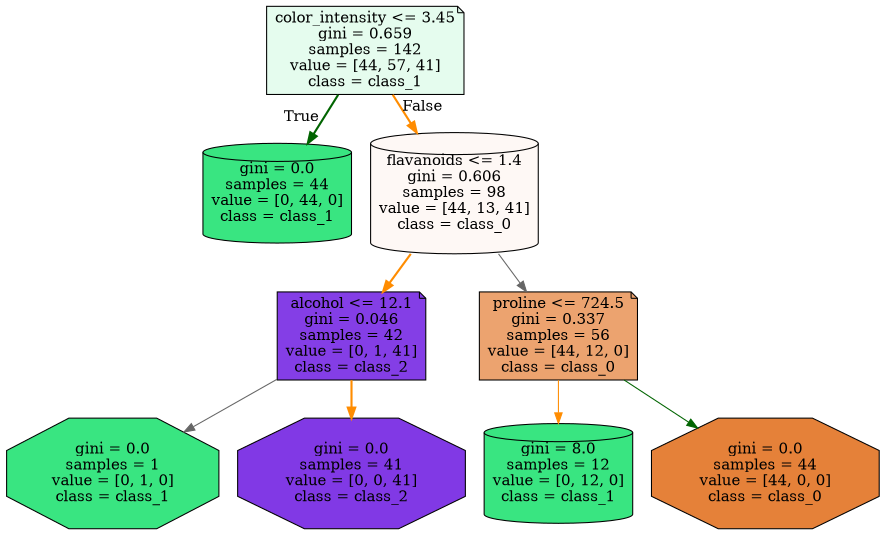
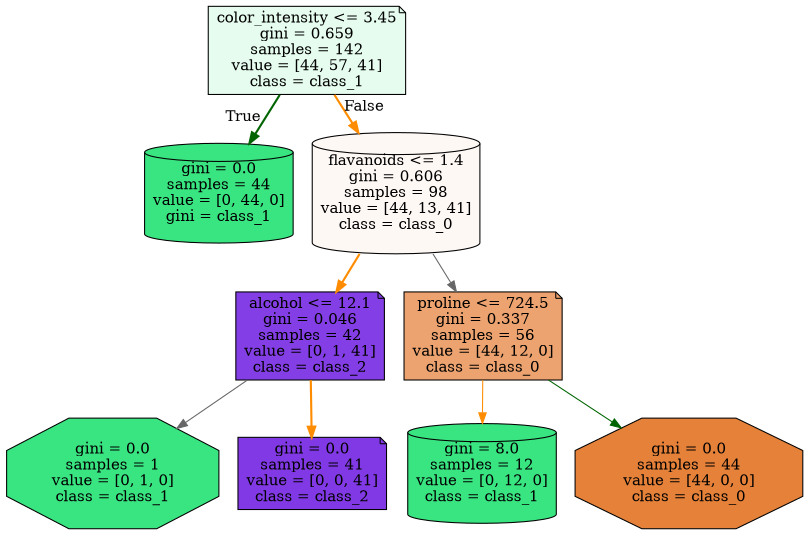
node "gini = 0.0 samples = 44 value = [0, 44, 0] class = class_1": label "gini = 0.0 samples = 44 value = [0, 44, 0] class = class_1" -> "gini = 0.0 samples = 44 value = [0, 44, 0] gini = class_1"
node "gini = 0.0 samples = 41 value = [0, 0, 41] class = class_2": shape octagon -> note
